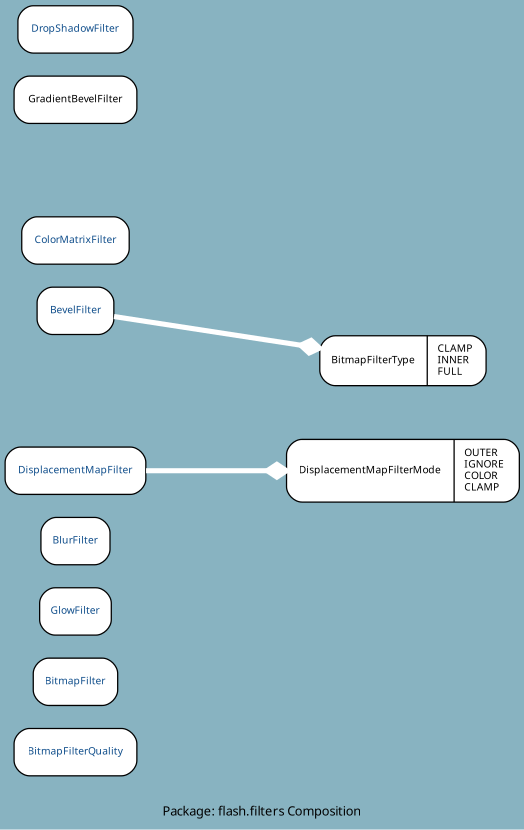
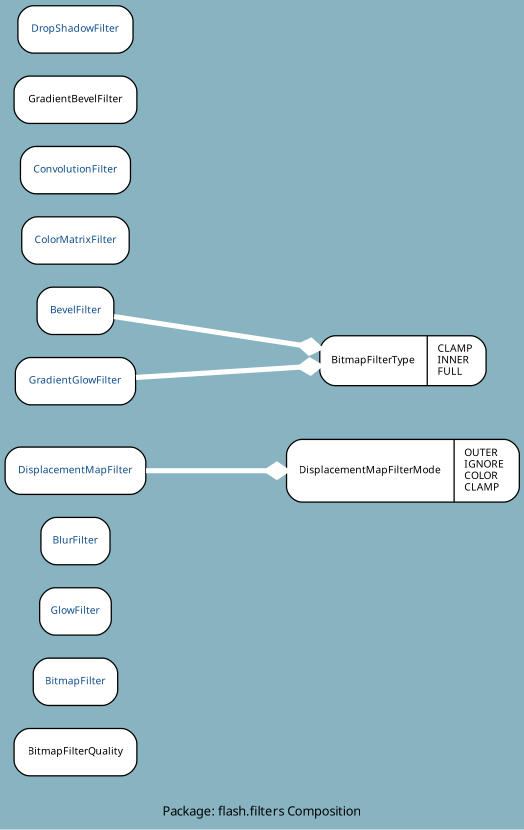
node "ConvolutionFilter": added
node "GradientGlowFilter": added
node "BitmapFilterQuality": fontcolor #104e8b -> black
